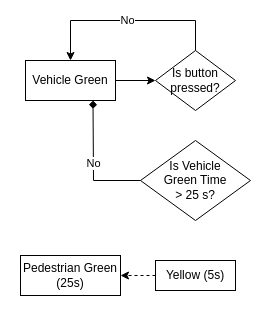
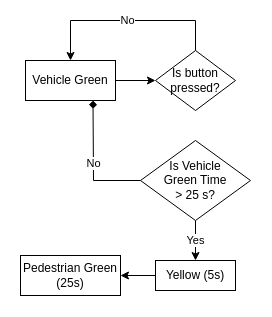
edge "Is Vehicle Green Time > 25 s?" -> "Yellow (5s)": added, label "Yes"
edge "Yellow (5s)" -> "Pedestrian Green (25s)": style dashed -> solid
